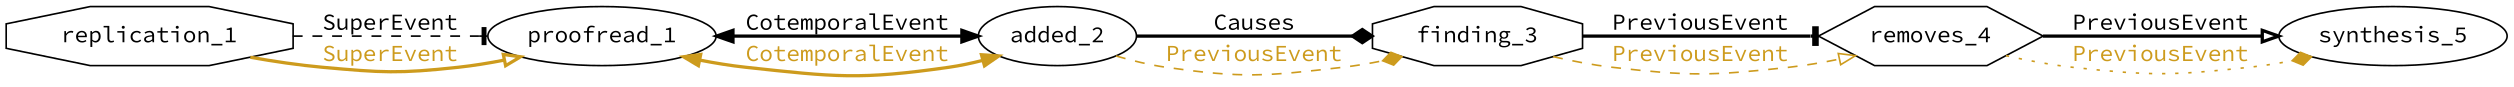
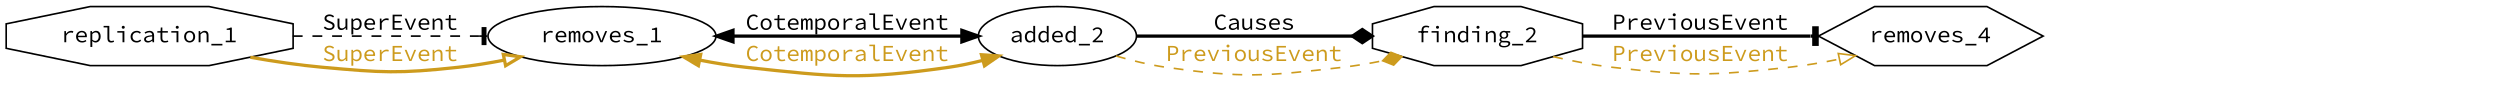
node "proofread_1": label "proofread_1" -> "removes_1"
node "finding_3": label "finding_3" -> "finding_2"
node "synthesis_5": removed
